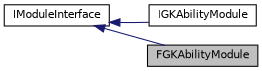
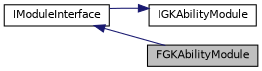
edge "IGKAbilityModule" -> "IModuleInterface": reversed
